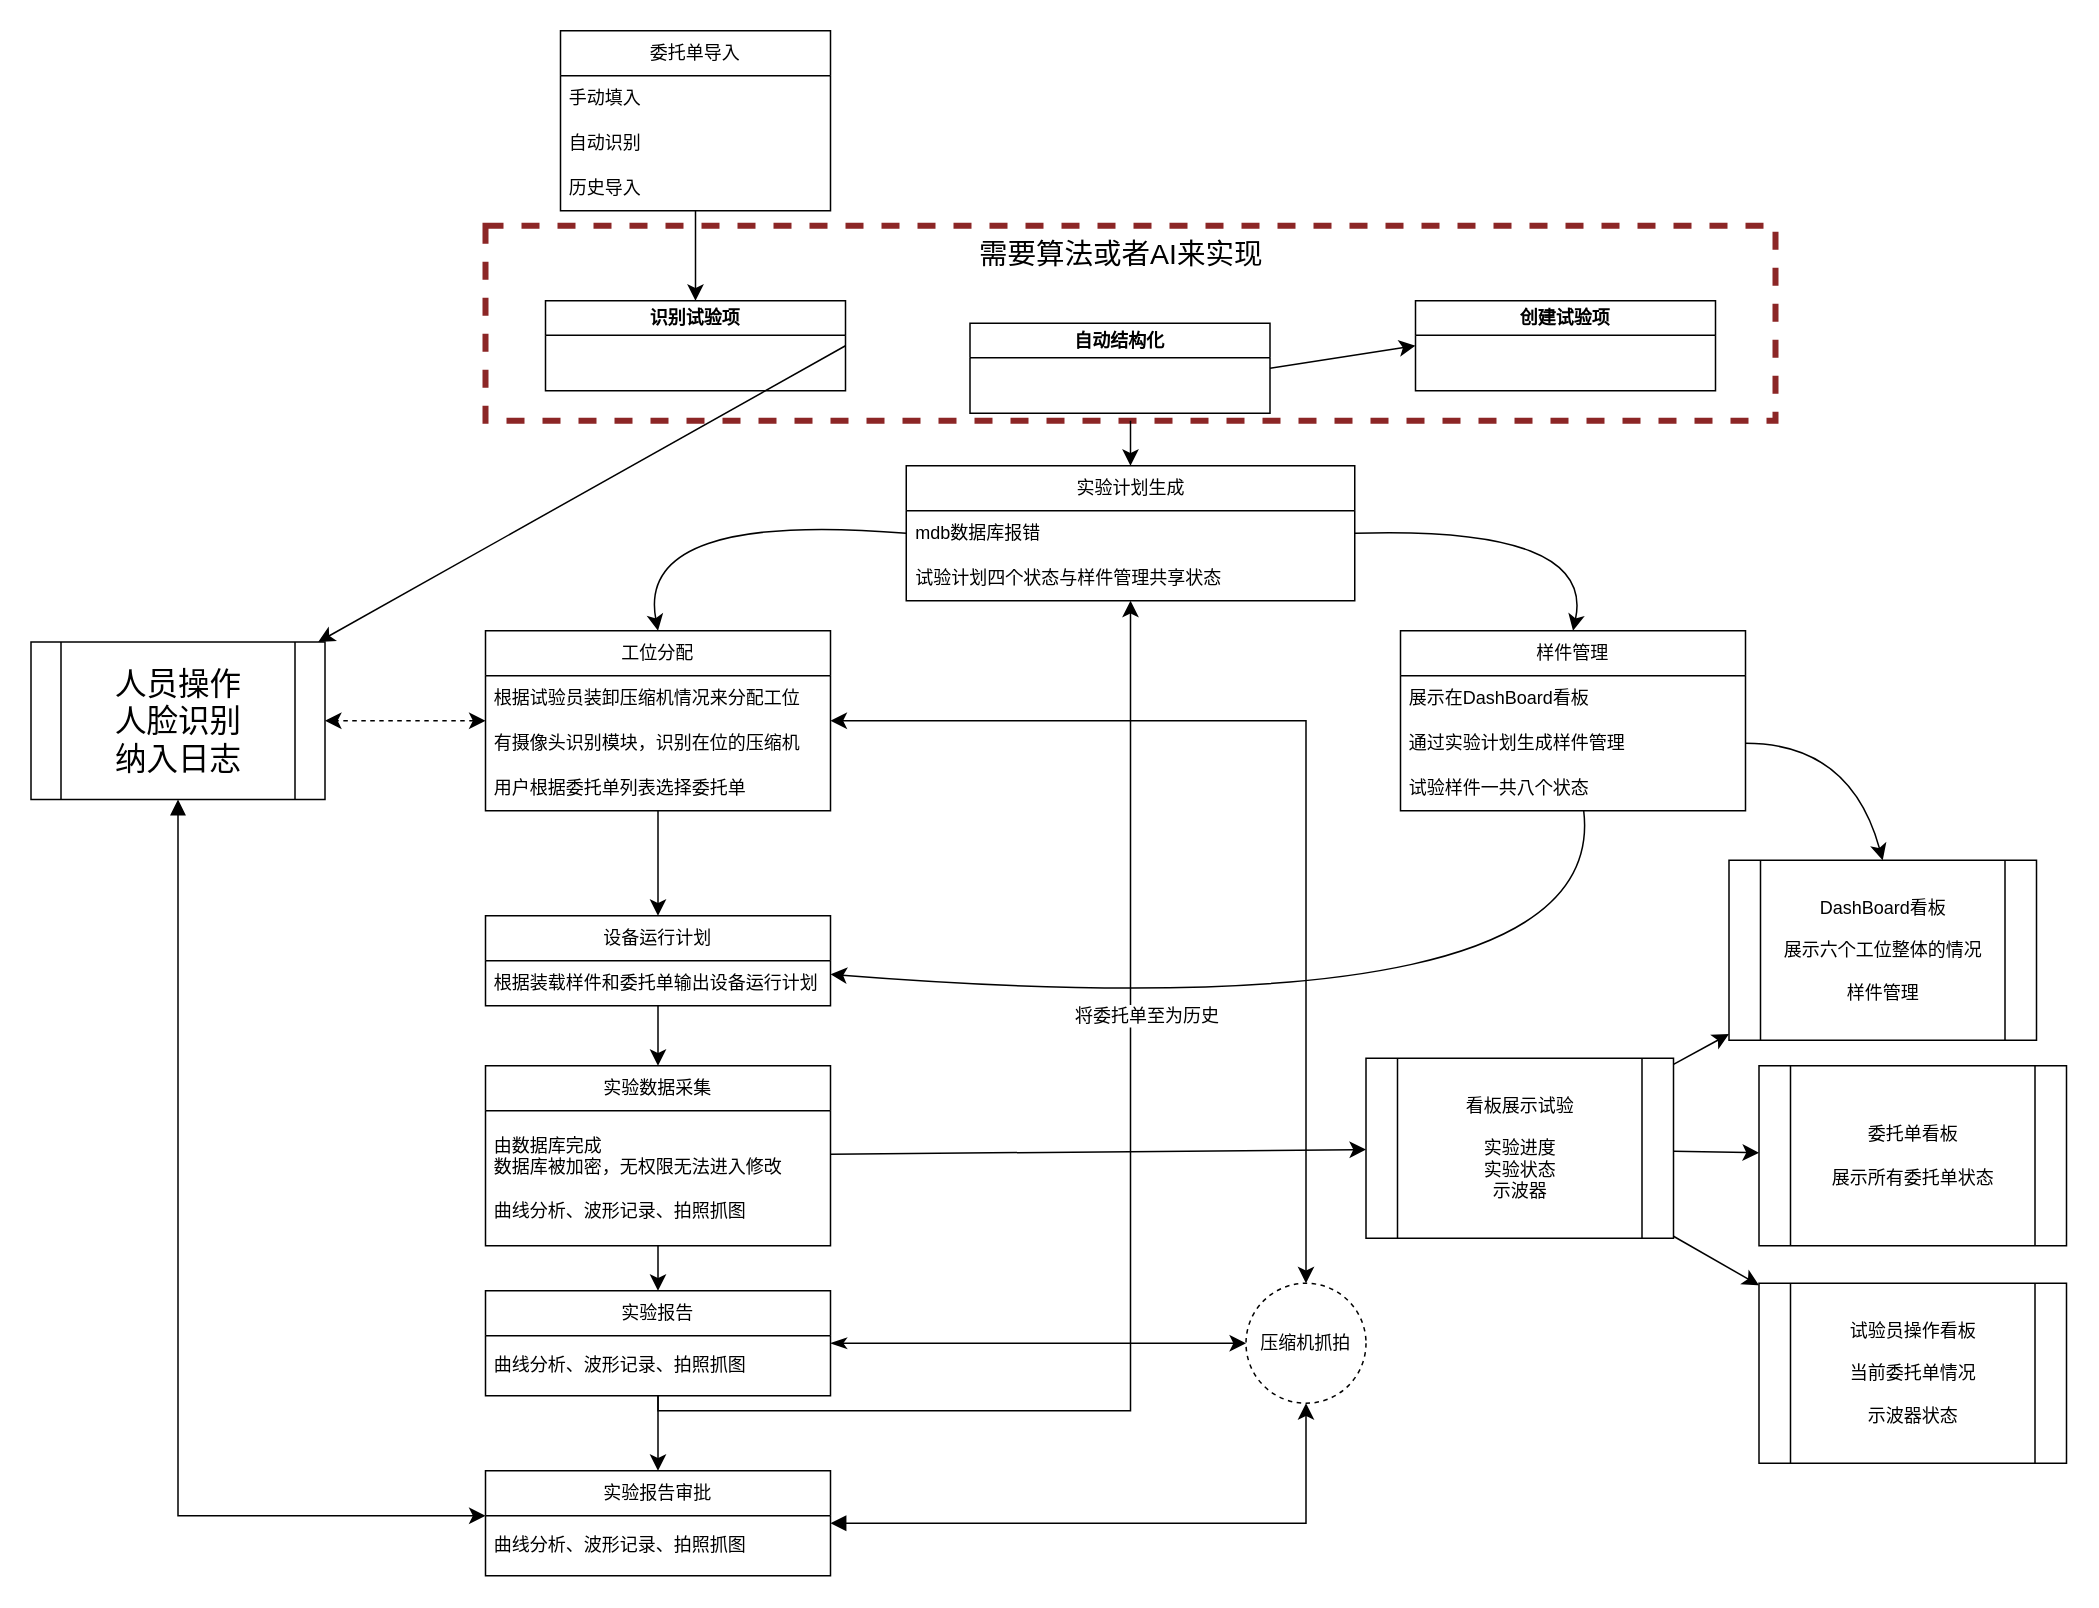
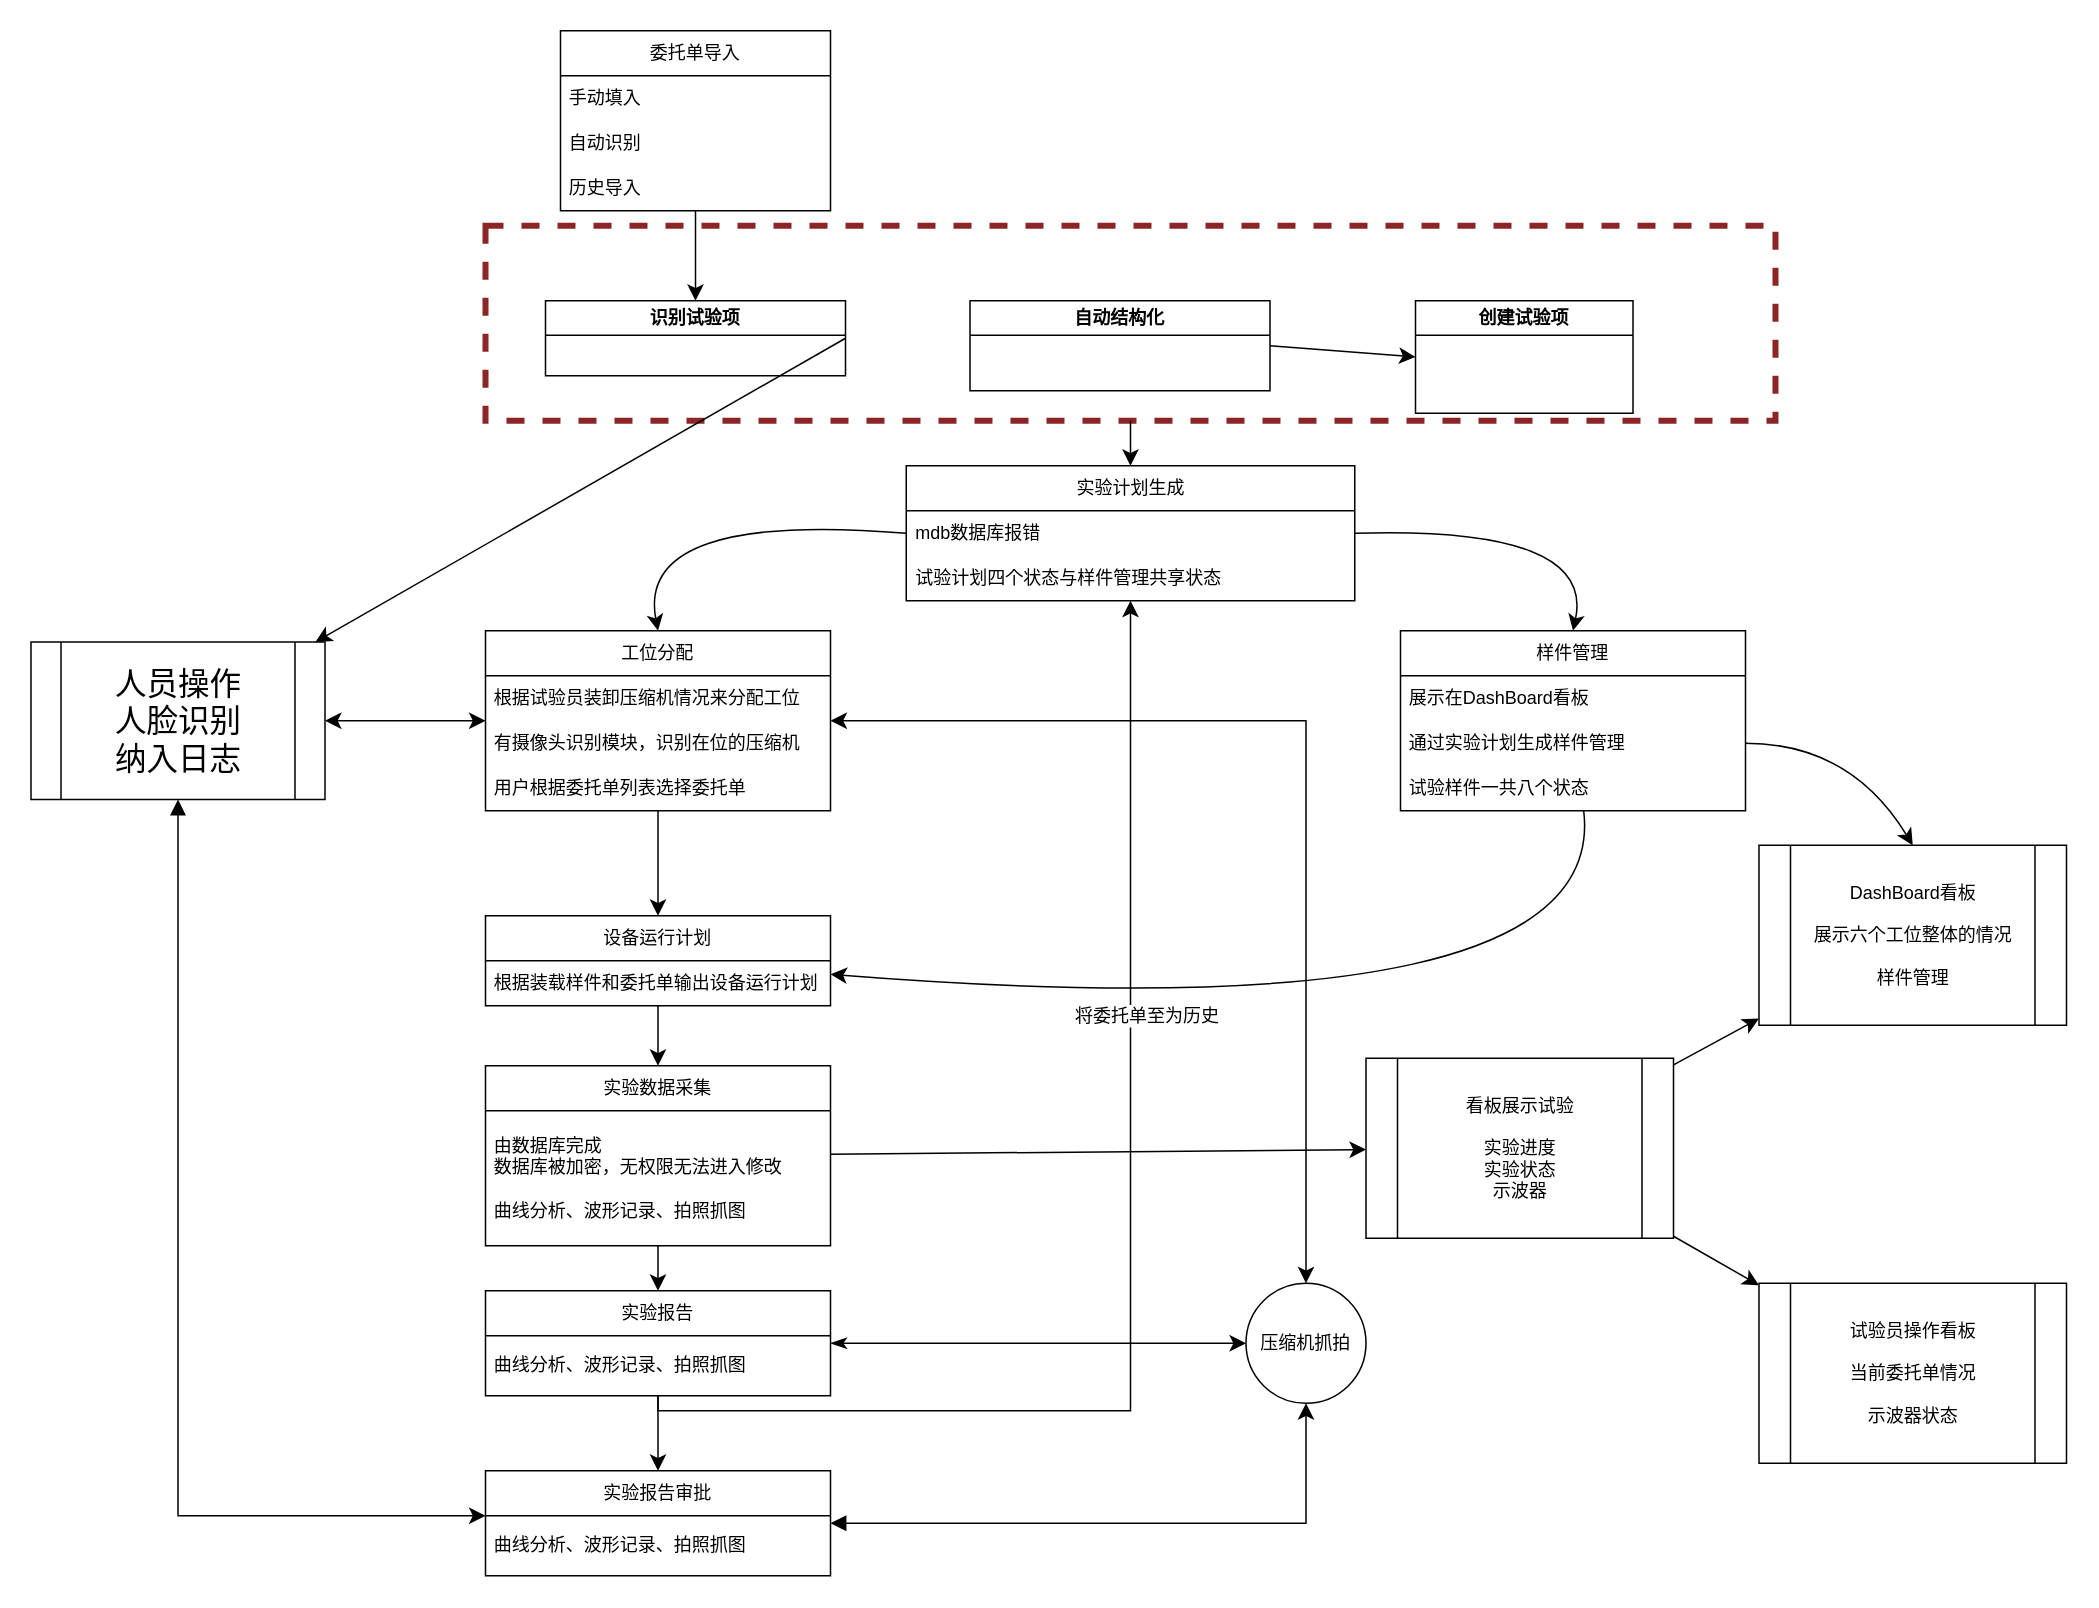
node "需要算法或者AI来实现": removed
node "识别试验项": size 300x90 -> 300x75
node "创建试验项": size 300x90 -> 218x113
node "自动结构化": moved (1120, 368) -> (1120, 346)
edge "人员操作 人脸识别 纳入日志" -- "工位分配": style dashed -> solid
node "DashBoard看板 展示六个工位整体的情况 样件管理": moved (1883, 950) -> (1913, 935)
edge "看板展示试验 实验进度 实验状态 示波器" -> "委托单看板 展示所有委托单状态": removed
node "委托单看板 展示所有委托单状态": removed
node "压缩机抓拍": style dashed -> solid
